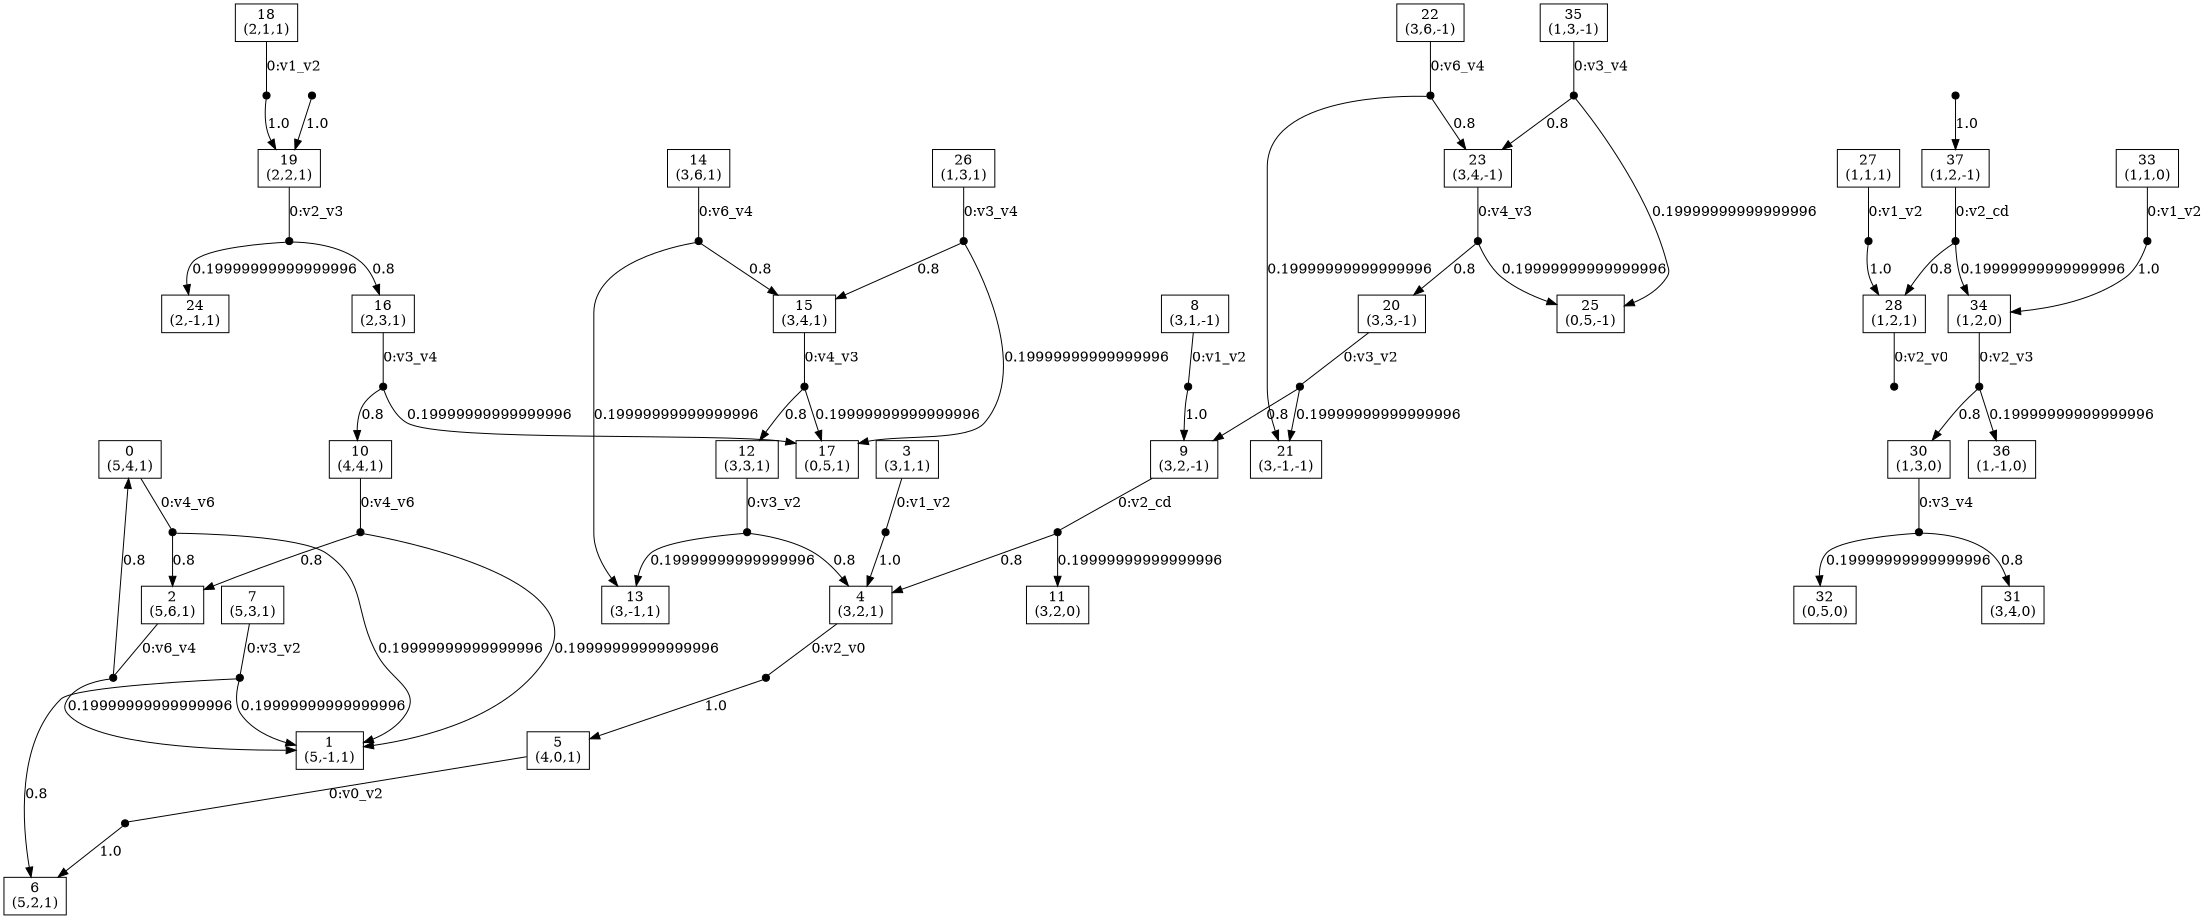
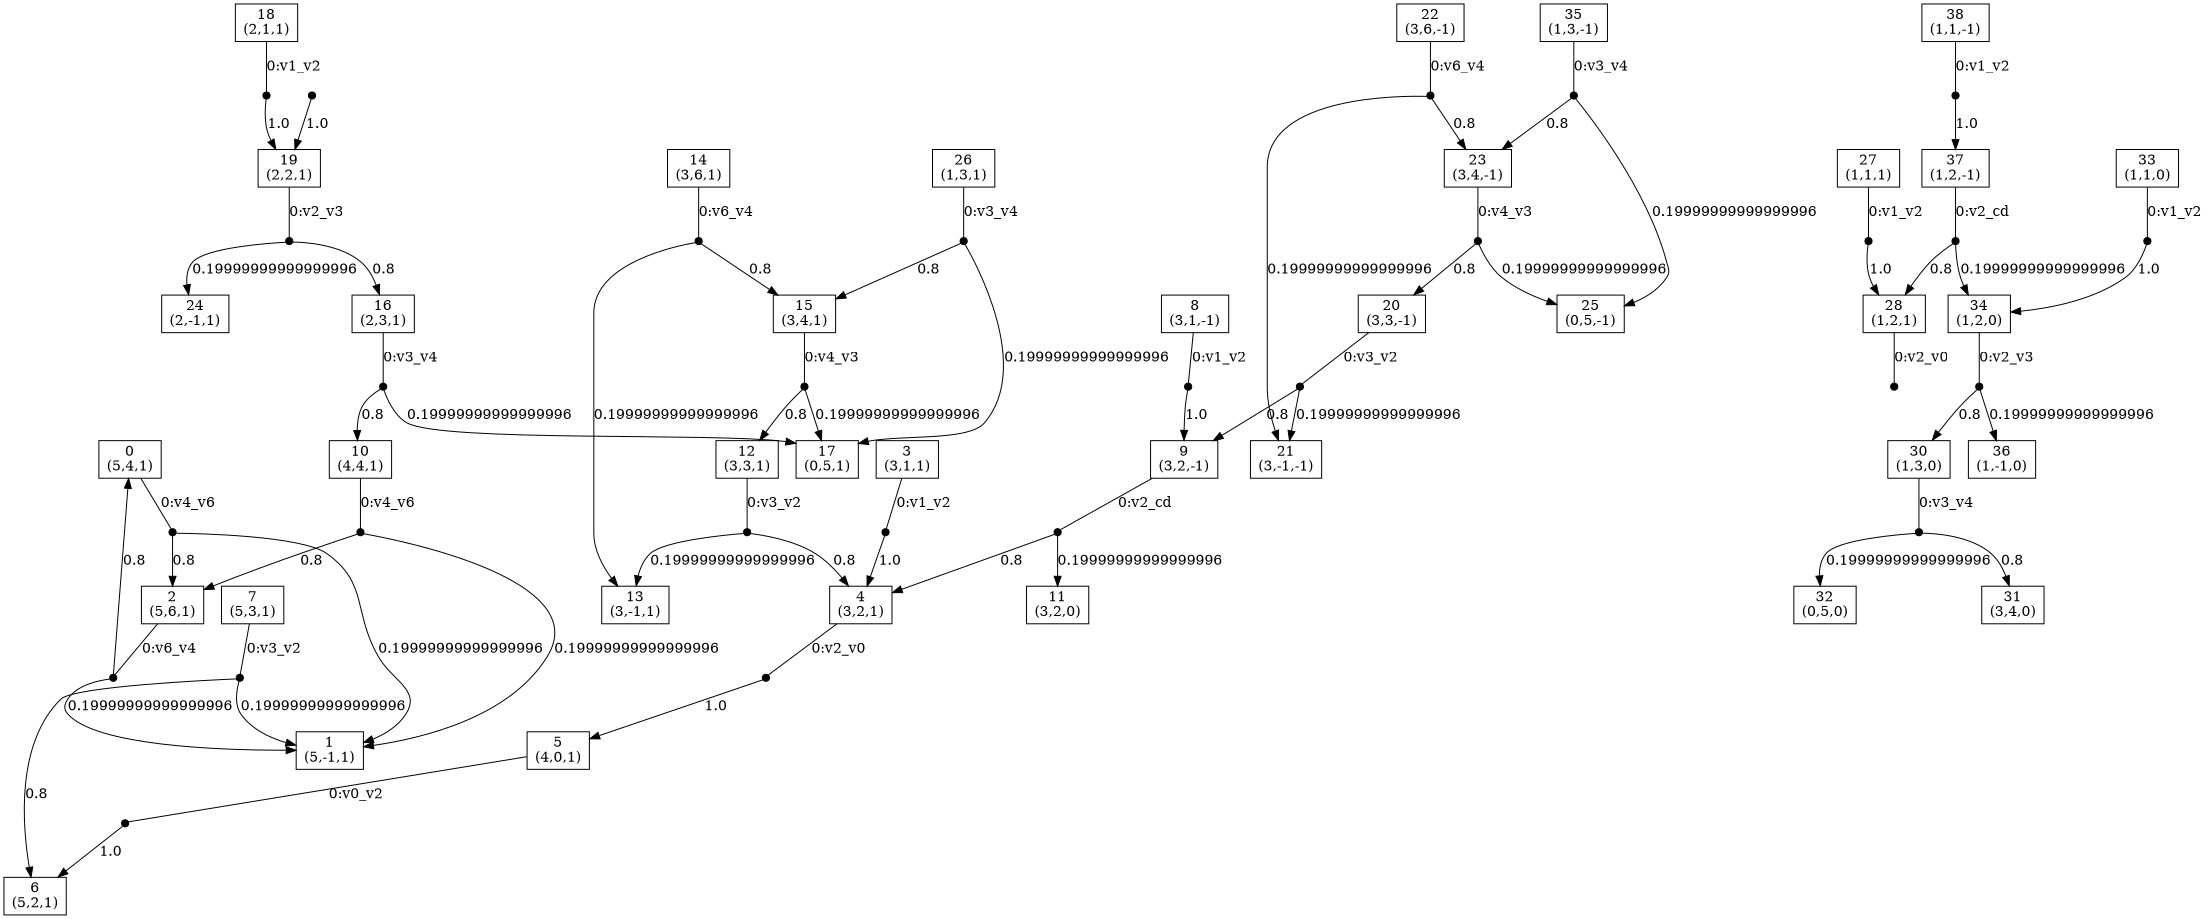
node "38 (1,1,-1)": added
